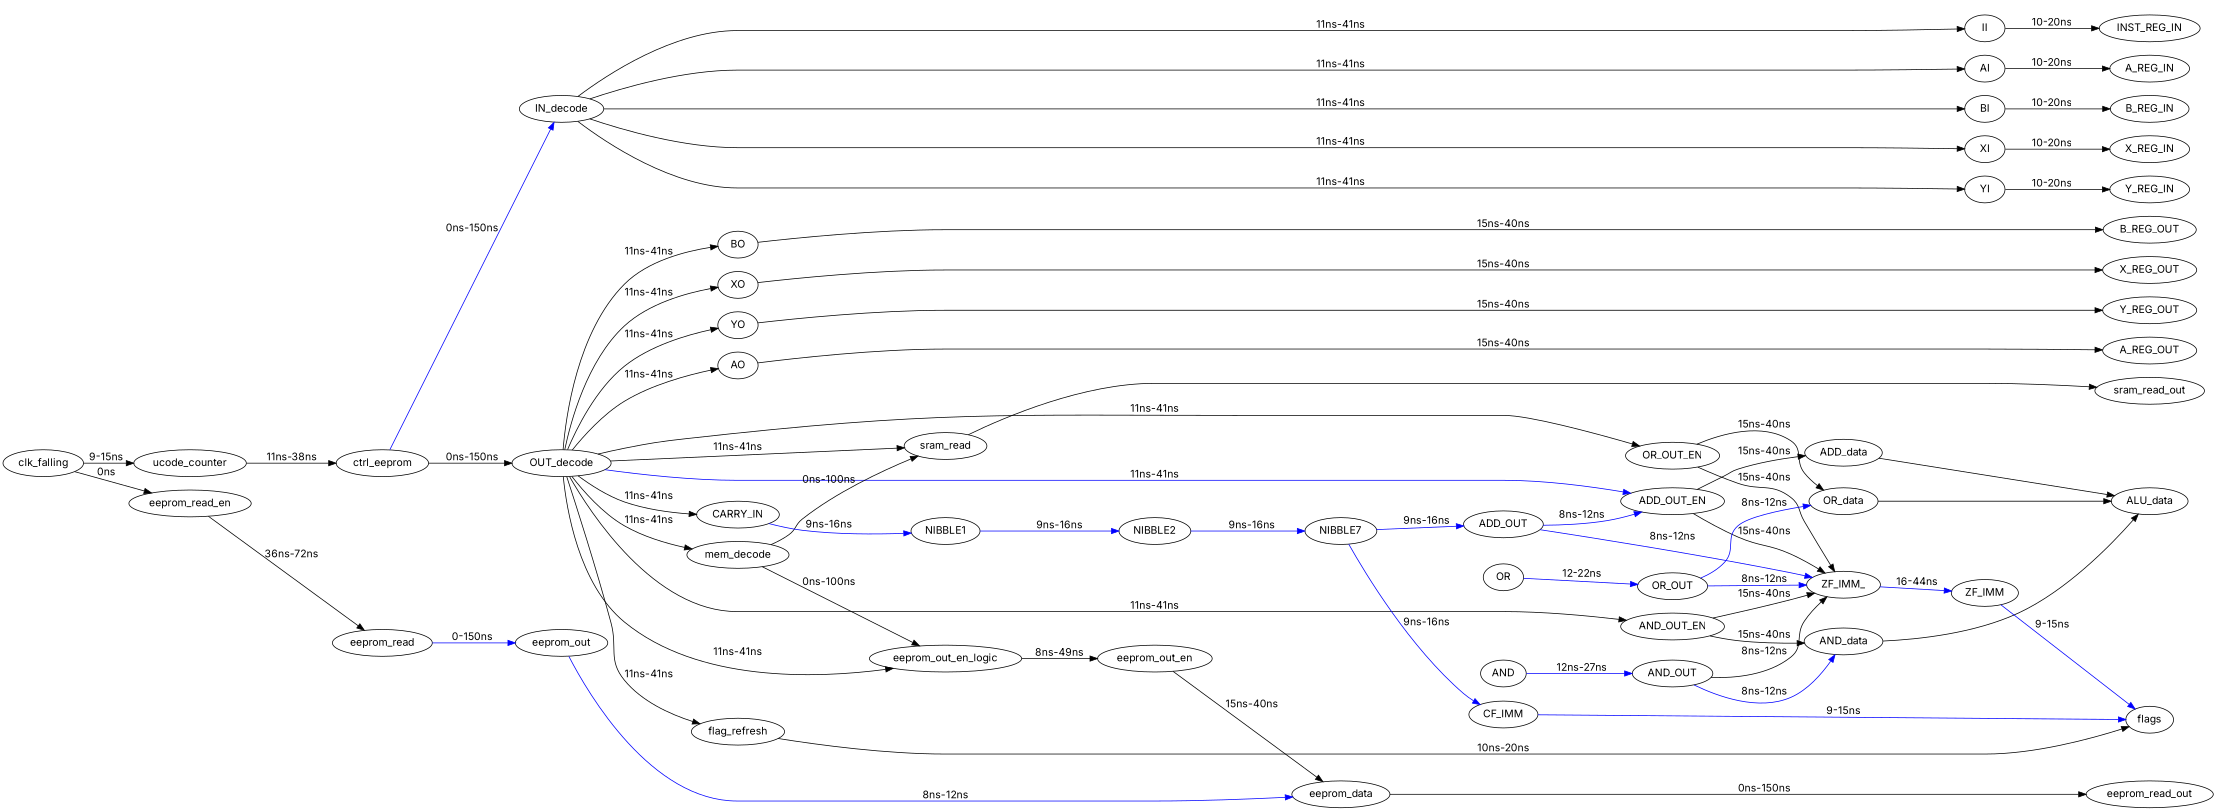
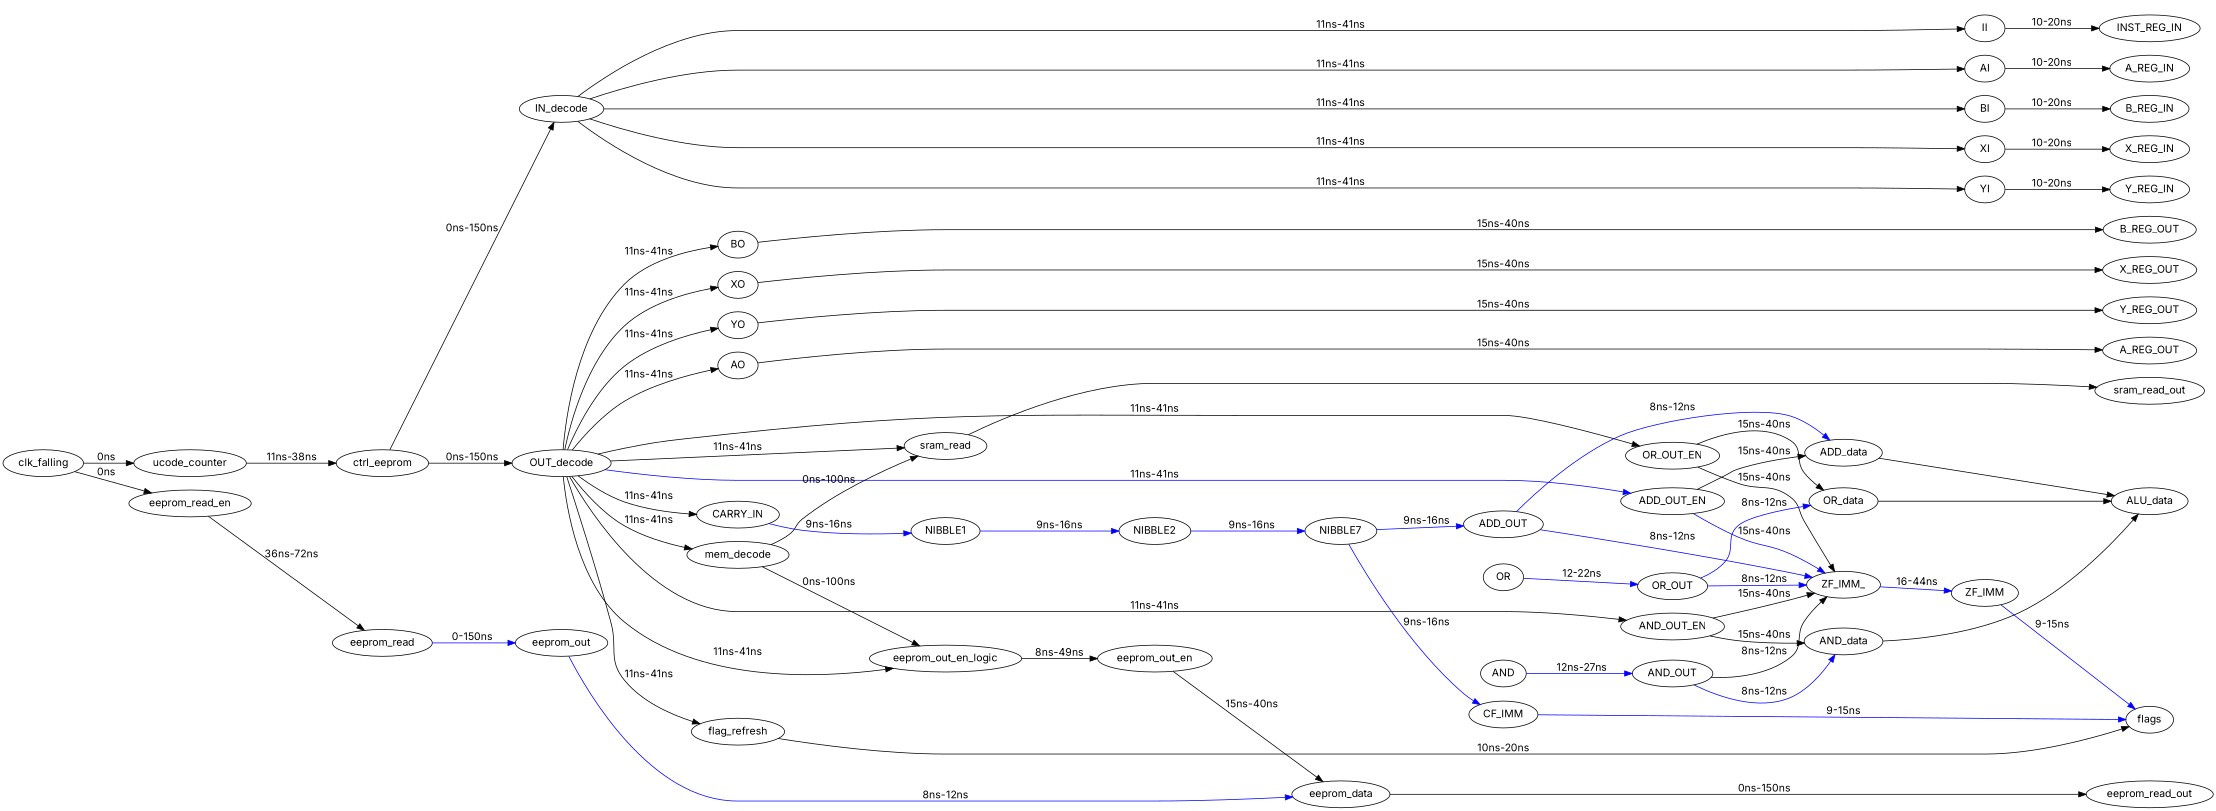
edge "ctrl_eeprom" -> "IN_decode": color blue -> black
edge "clk_falling" -> "ucode_counter": label "9-15ns" -> "0ns"
edge "ADD_OUT" -> "ADD_OUT_EN": now "ADD_OUT" -> "ADD_data"
edge "ADD_OUT_EN" -> "ZF_IMM_": color black -> blue
